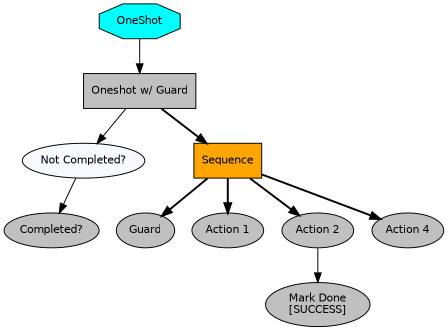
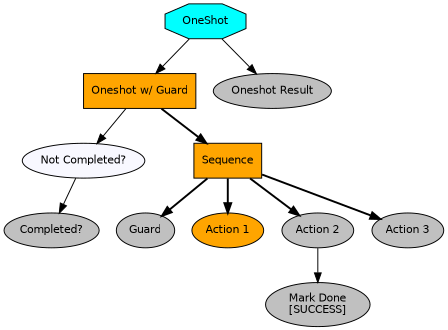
node "Oneshot w/ Guard": fillcolor gray -> orange
node "Oneshot Result": added
node "Action 1": fillcolor gray -> orange
node "Action 4": label "Action 4" -> "Action 3"
